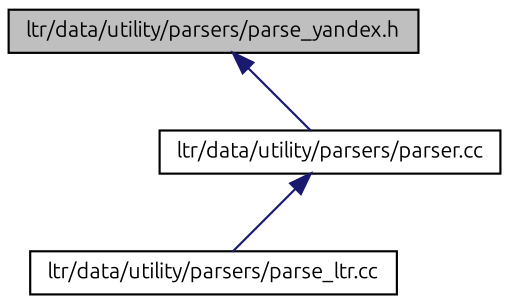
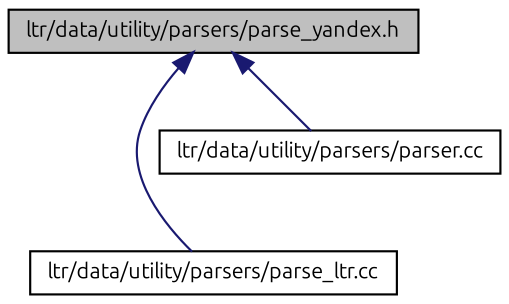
edge "ltr/data/utility/parsers/parse_ltr.cc" -> "ltr/data/utility/parsers/parser.cc": now "ltr/data/utility/parsers/parse_ltr.cc" -> "ltr/data/utility/parsers/parse_yandex.h"
